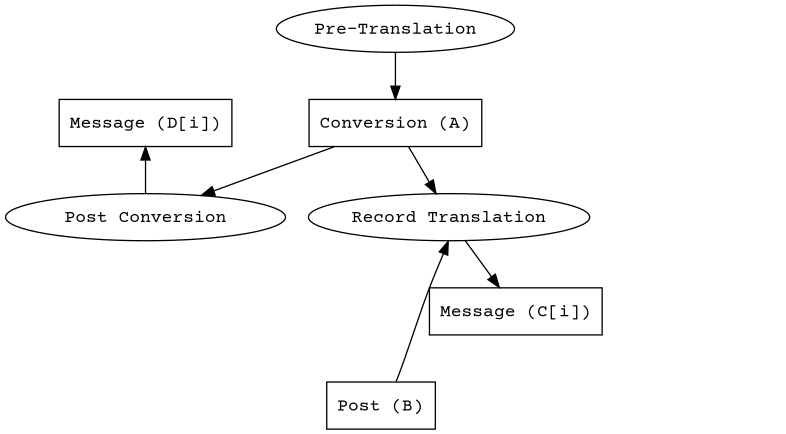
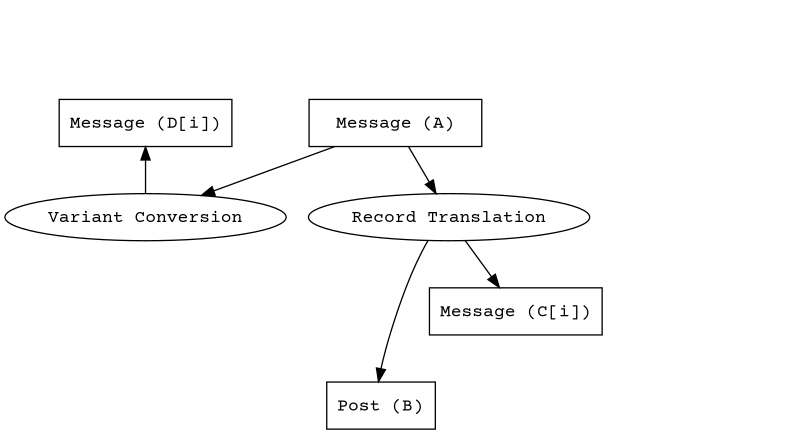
node "Pre-Translation": removed
node "Conversion (A)": label "Conversion (A)" -> "Message (A)"
node "Post Conversion": label "Post Conversion" -> "Variant Conversion"
edge "Post (B)" -> "Record Translation": reversed
